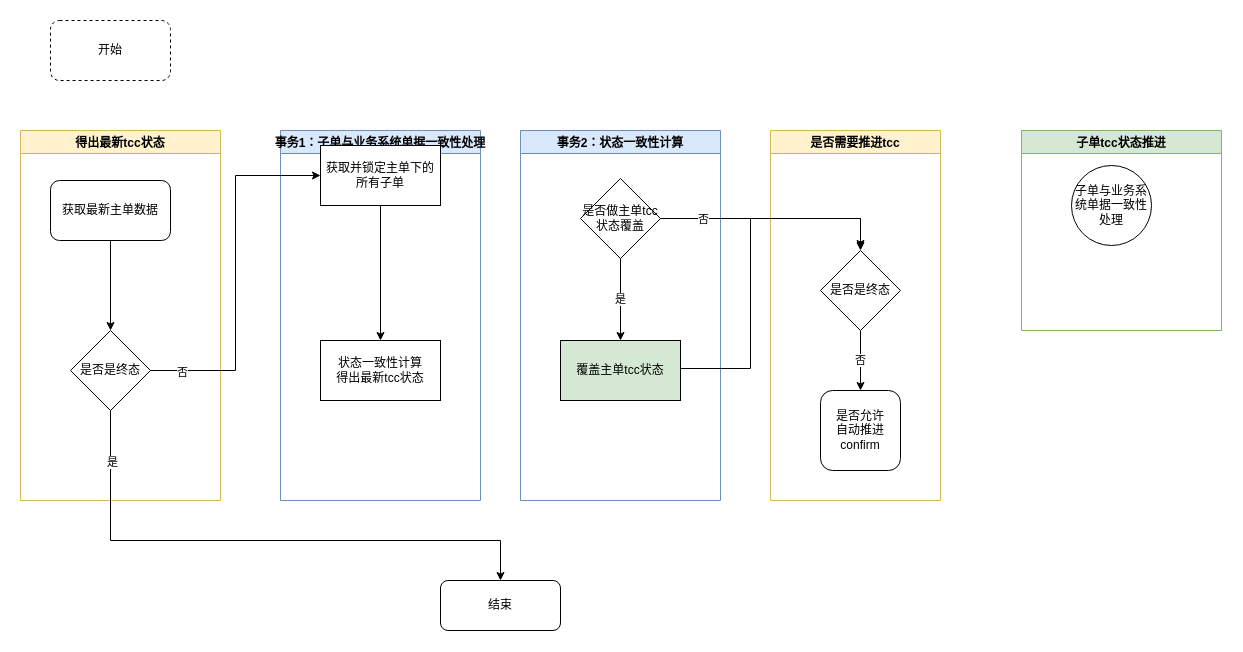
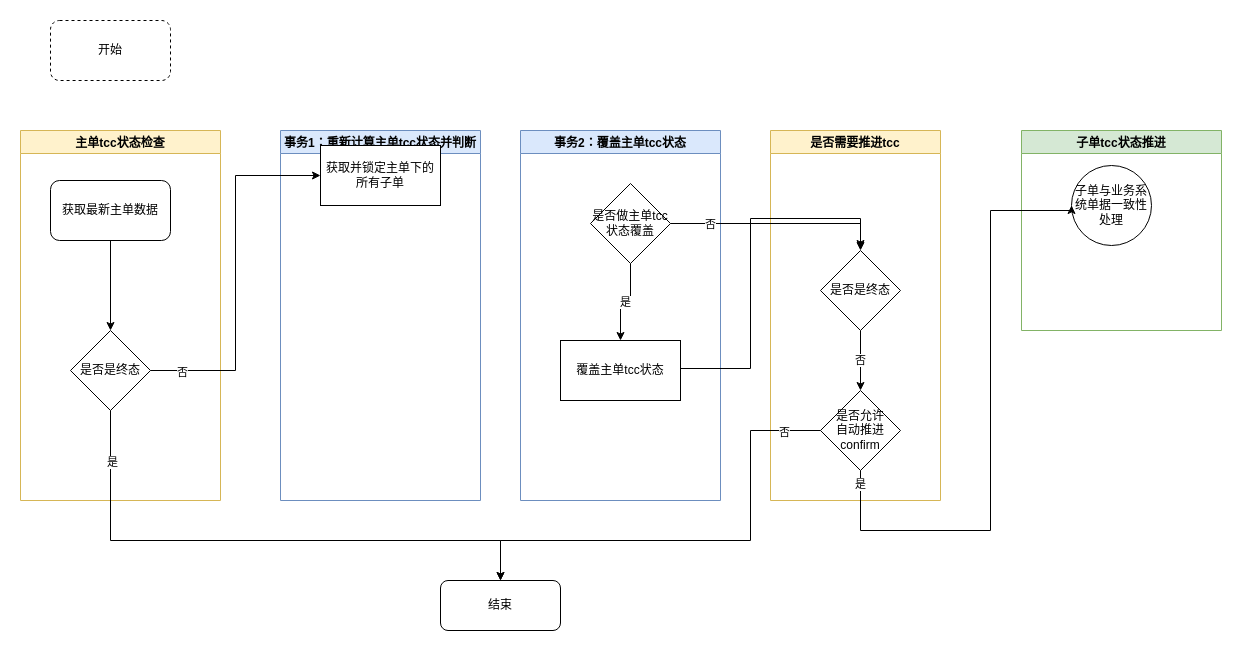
node "得出最新tcc状态": label "得出最新tcc状态" -> "主单tcc状态检查"
node "事务1：子单与业务系统单据一致性处理": label "事务1：子单与业务系统单据一致性处理" -> "事务1：重新计算主单tcc状态并判断"
node "事务2：状态一致性计算": label "事务2：状态一致性计算" -> "事务2：覆盖主单tcc状态"
node "是否做主单tcc状态覆盖": moved (621, 219) -> (631, 224)
edge "获取并锁定主单下的所有子单" -> "状态一致性计算 得出最新tcc状态": removed
node "状态一致性计算 得出最新tcc状态": removed
node "覆盖主单tcc状态": fillcolor #d5e8d4 -> #ffffff
edge "是否允许 自动推进 confirm" -> "子单与业务系统单据一致性处理": added, label "是"
node "是否允许 自动推进 confirm": shape rounded rectangle -> diamond
edge "是否允许 自动推进 confirm" -> "结束": added, label "否"
